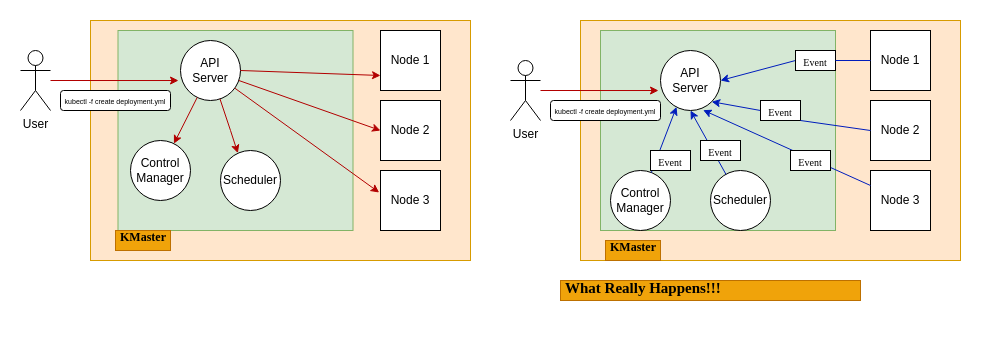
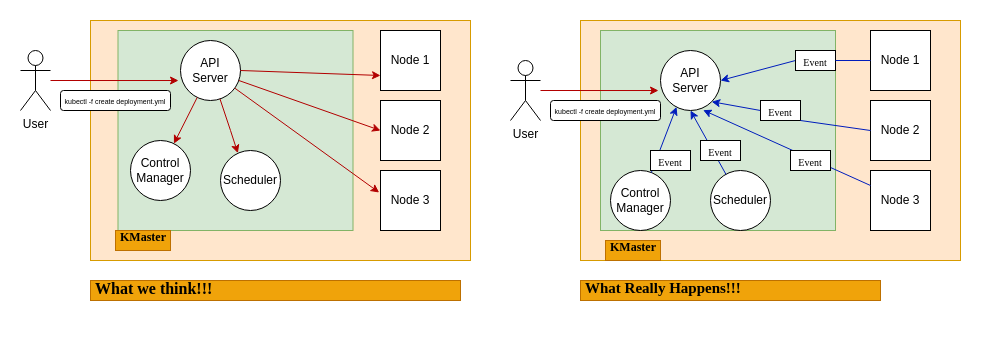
node "What we think!!!": added
node "What Really Happens!!!": moved (711, 291) -> (731, 291)
